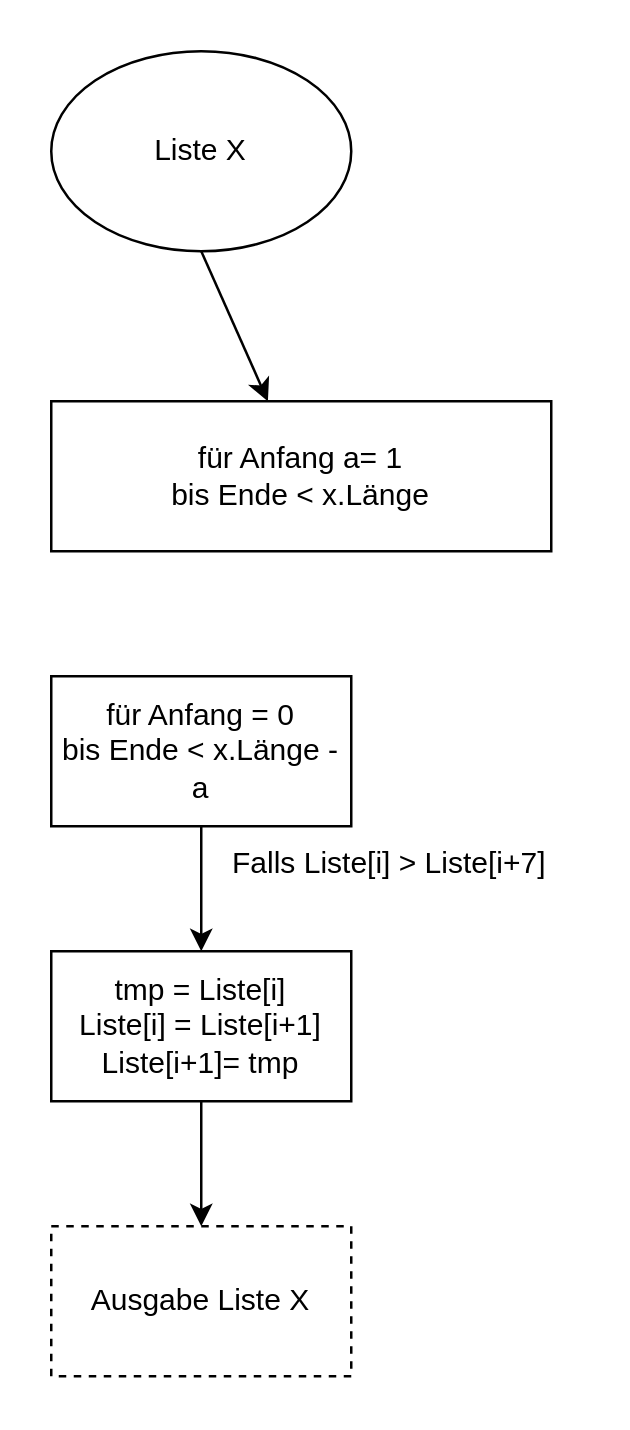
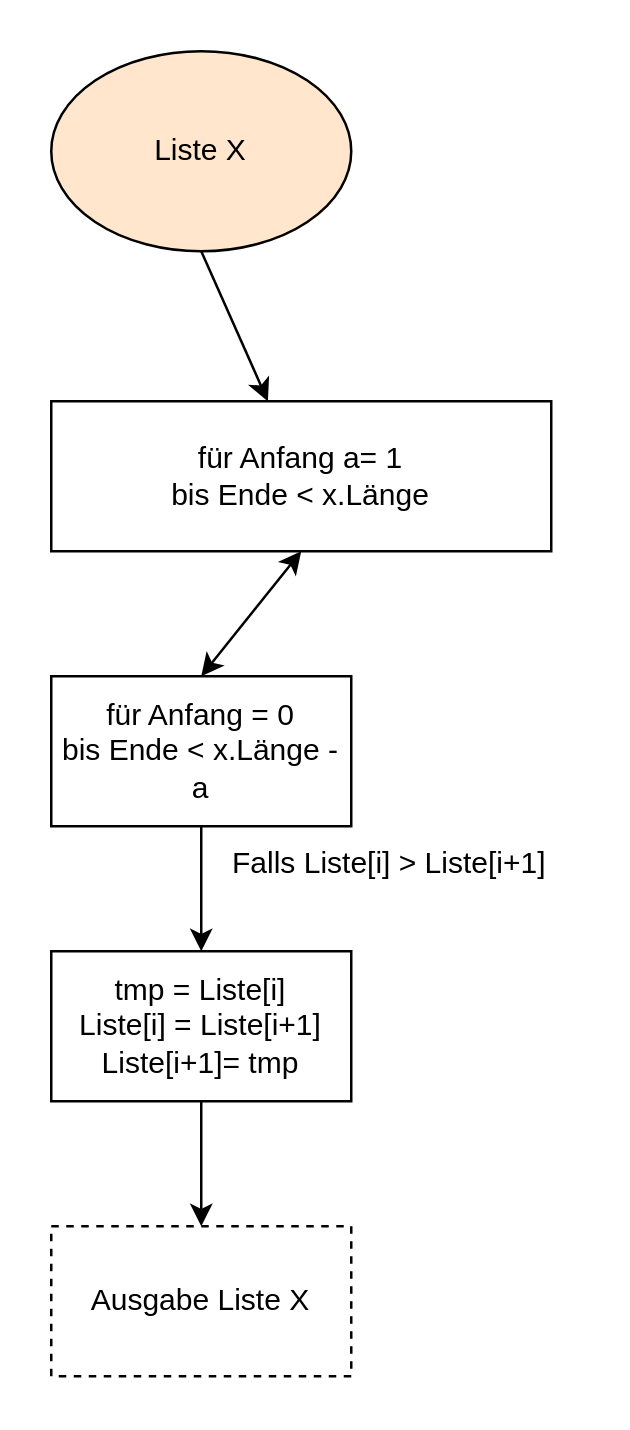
node "Liste X": fillcolor #ffffff -> #ffe6cc
edge "für Anfang a= 1 bis Ende < x.Länge" -- "für Anfang = 0 bis Ende < x.Länge - a": added
node "Falls Liste[i] > Liste[i+7]": label "Falls Liste[i] > Liste[i+7]" -> "Falls Liste[i] > Liste[i+1]"
